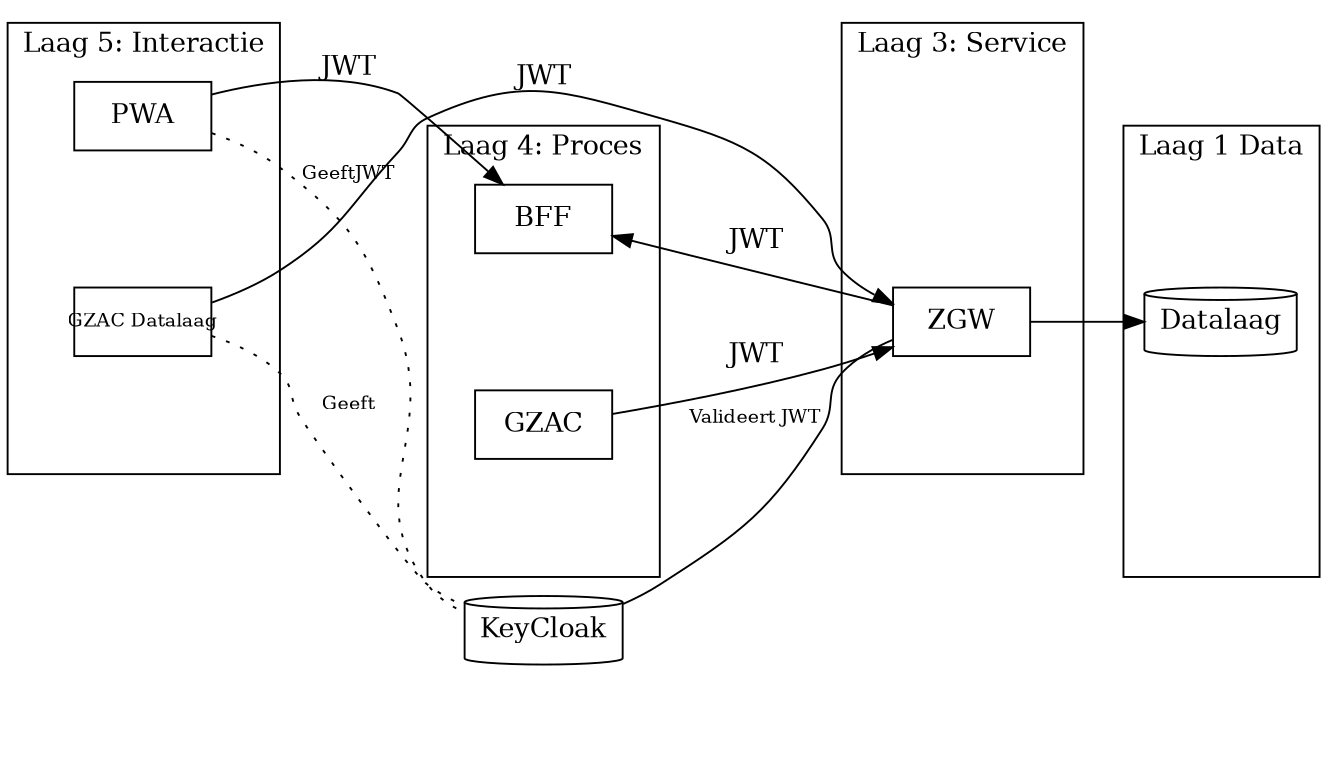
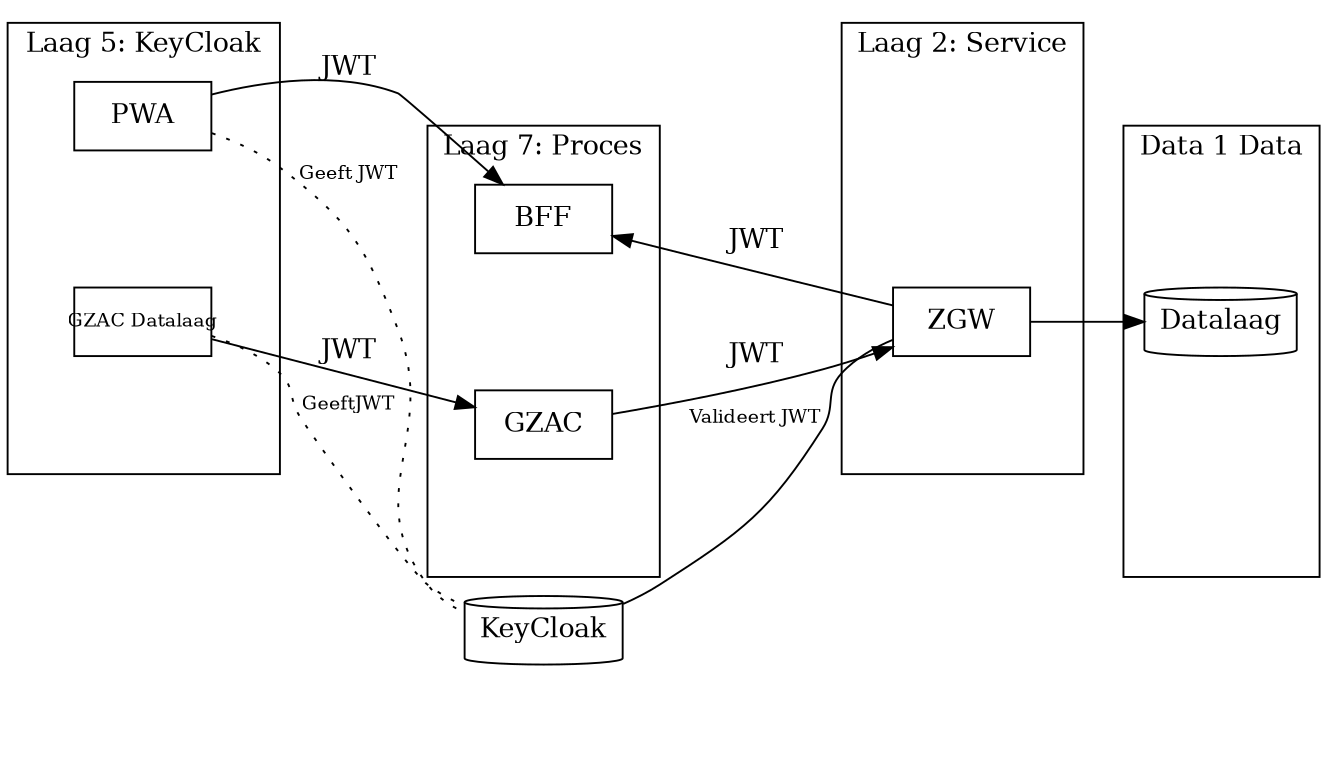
cluster "Laag 5: Interactie": label "Laag 5: Interactie" -> "Laag 5: KeyCloak"
cluster "Laag 3: Service": label "Laag 3: Service" -> "Laag 2: Service"
edge "GZAC Datalaag" -> "ZGW": now "GZAC Datalaag" -> "GZAC"
cluster "Laag 4: Proces": label "Laag 4: Proces" -> "Laag 7: Proces"
cluster "Laag 1 Data": label "Laag 1 Data" -> "Data 1 Data"
edge "PWA" -- "KeyCloak": label "GeeftJWT" -> "Geeft JWT"
edge "GZAC Datalaag" -- "KeyCloak": label "Geeft" -> "GeeftJWT"
